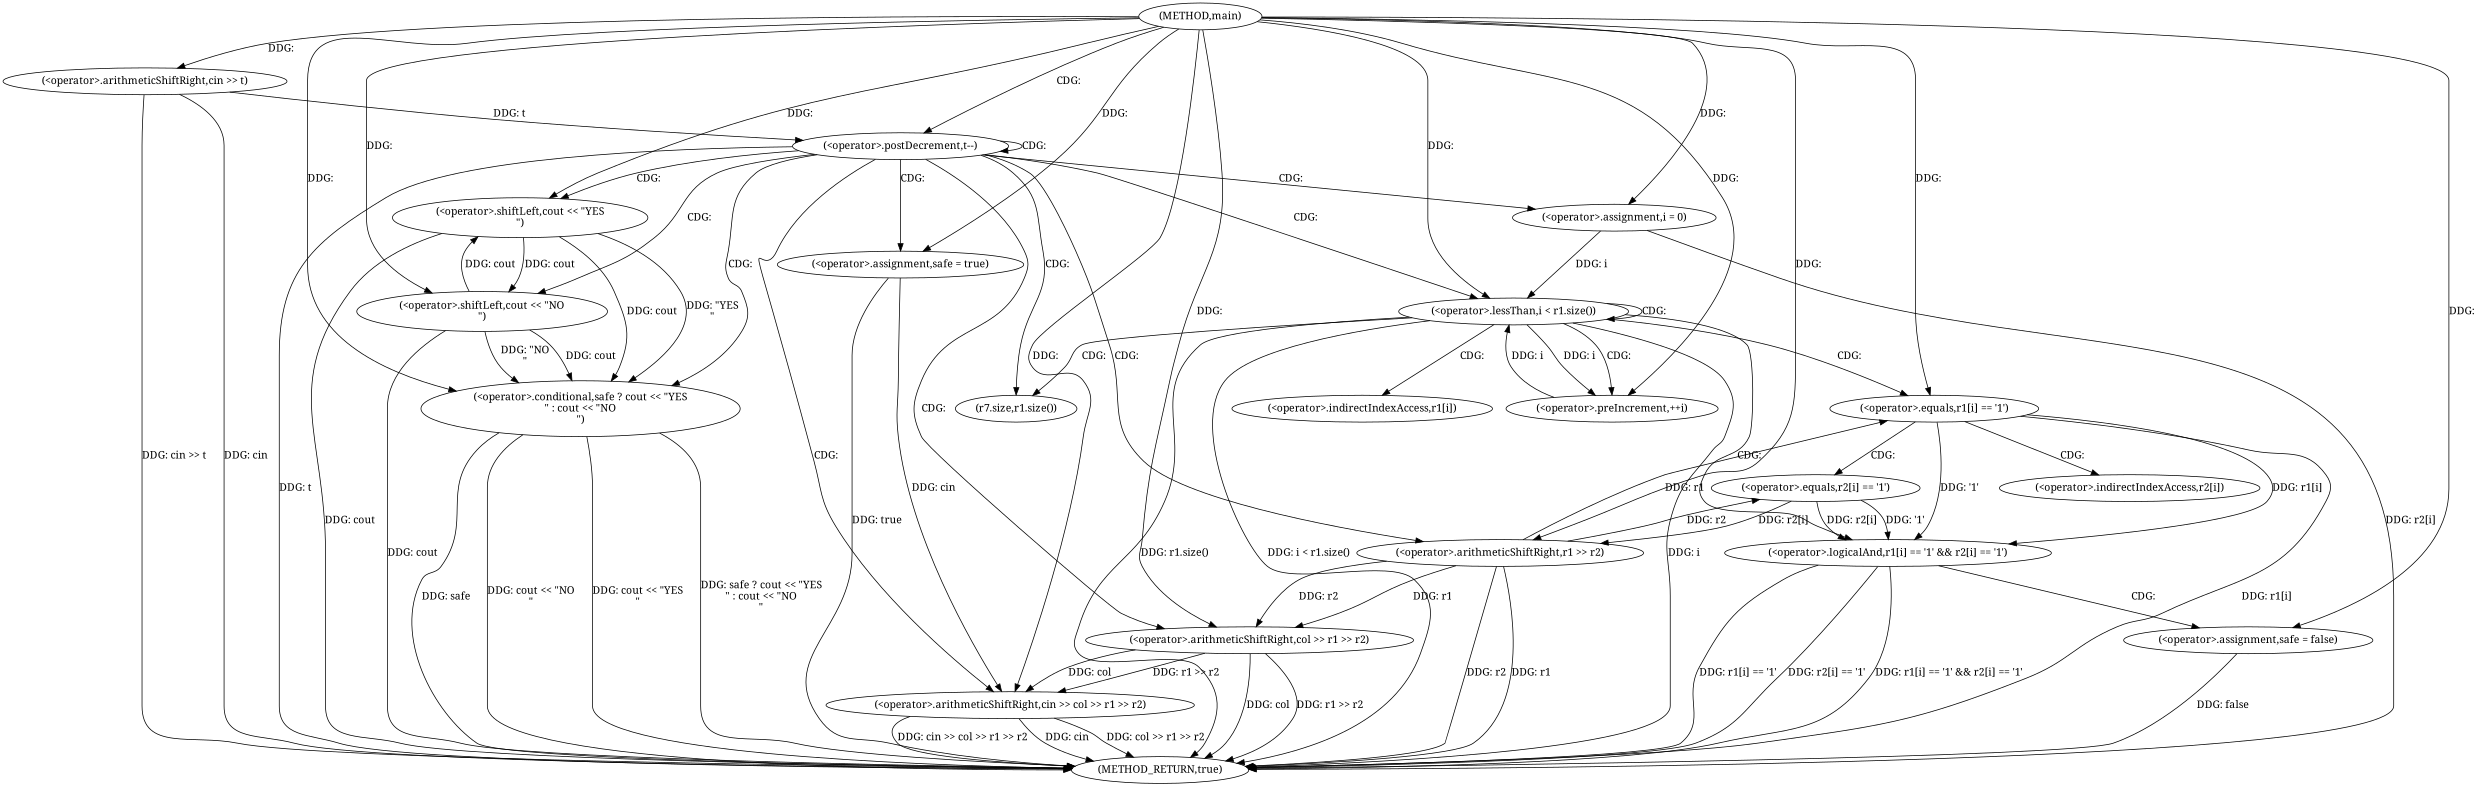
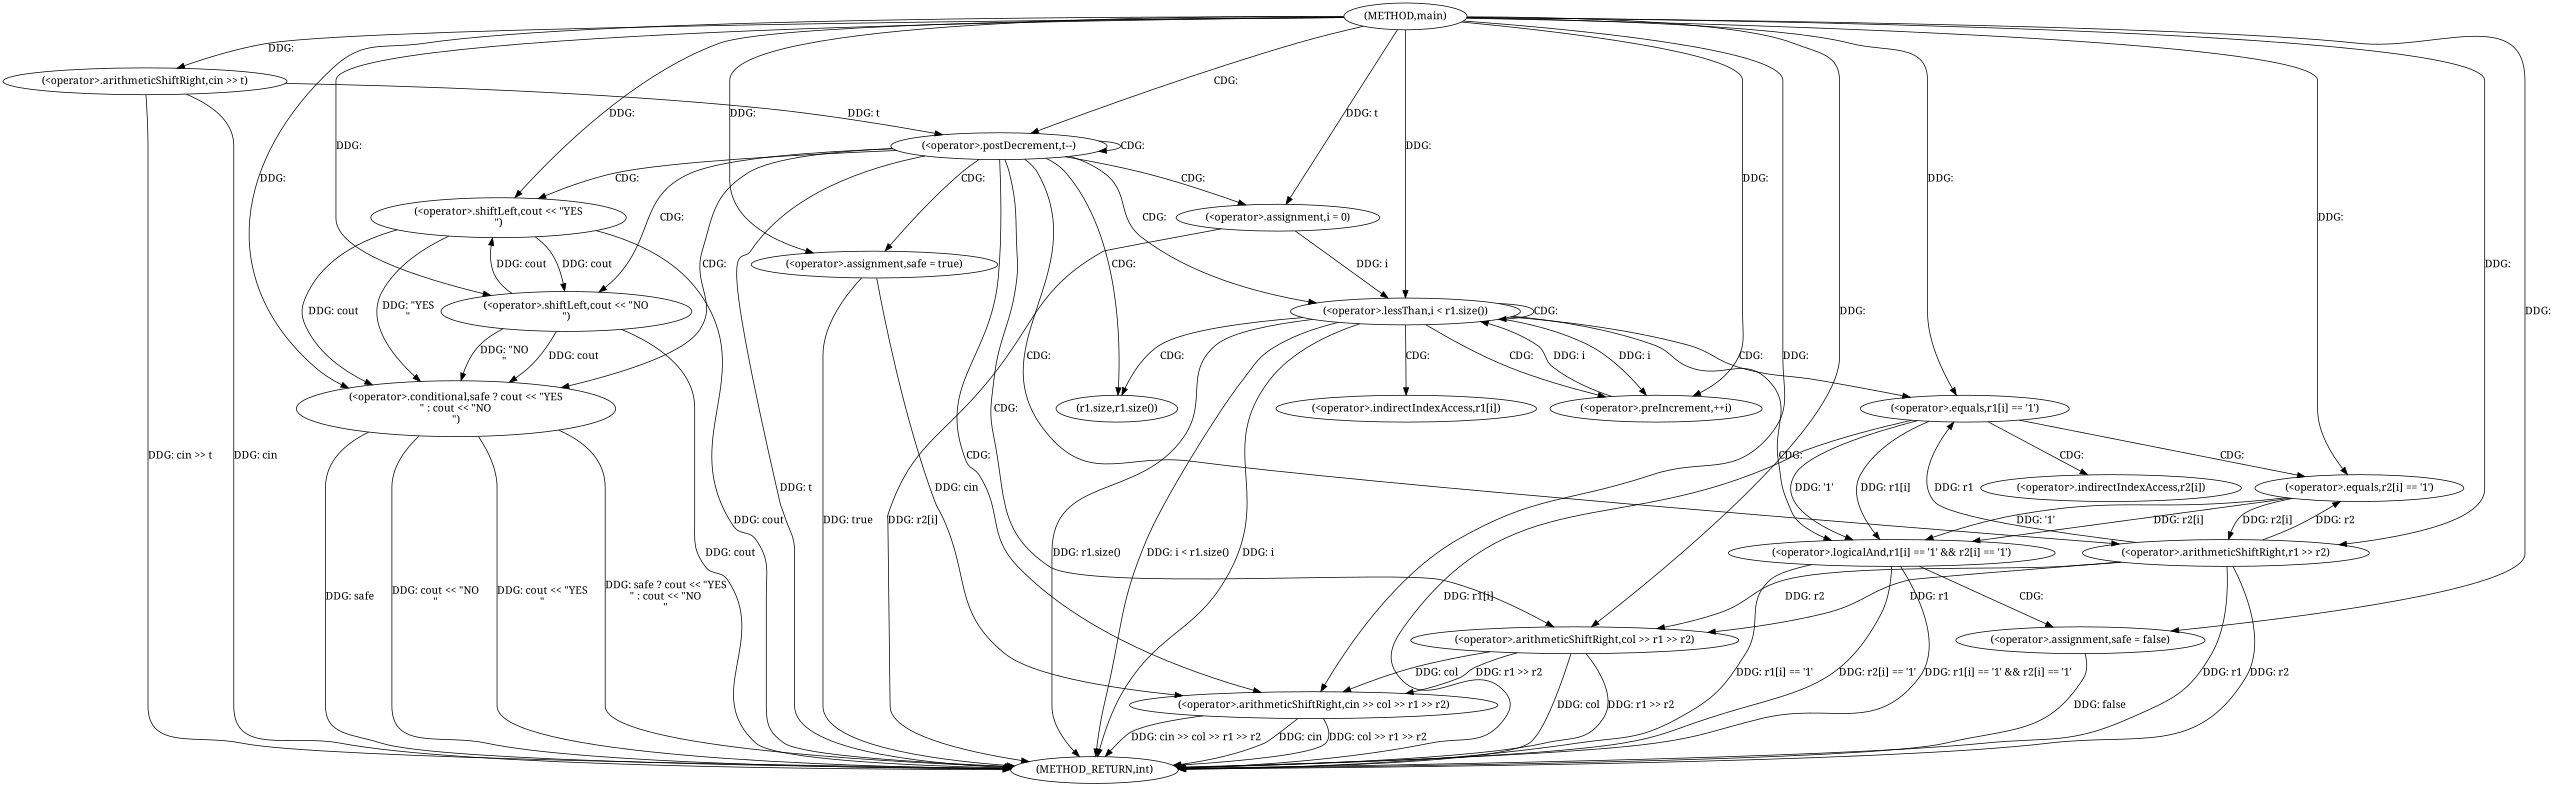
edge "(METHOD,main)" -> "(<operator>.equals,r2[i] == '1')": added, label "DDG:"
edge "(METHOD,main)" -> "(<operator>.assignment,i = 0)": label "DDG: " -> "DDG: t"
node "(r7.size,r1.size())": label "(r7.size,r1.size())" -> "(r1.size,r1.size())"
node "(METHOD_RETURN,true)": label "(METHOD_RETURN,true)" -> "(METHOD_RETURN,int)"
